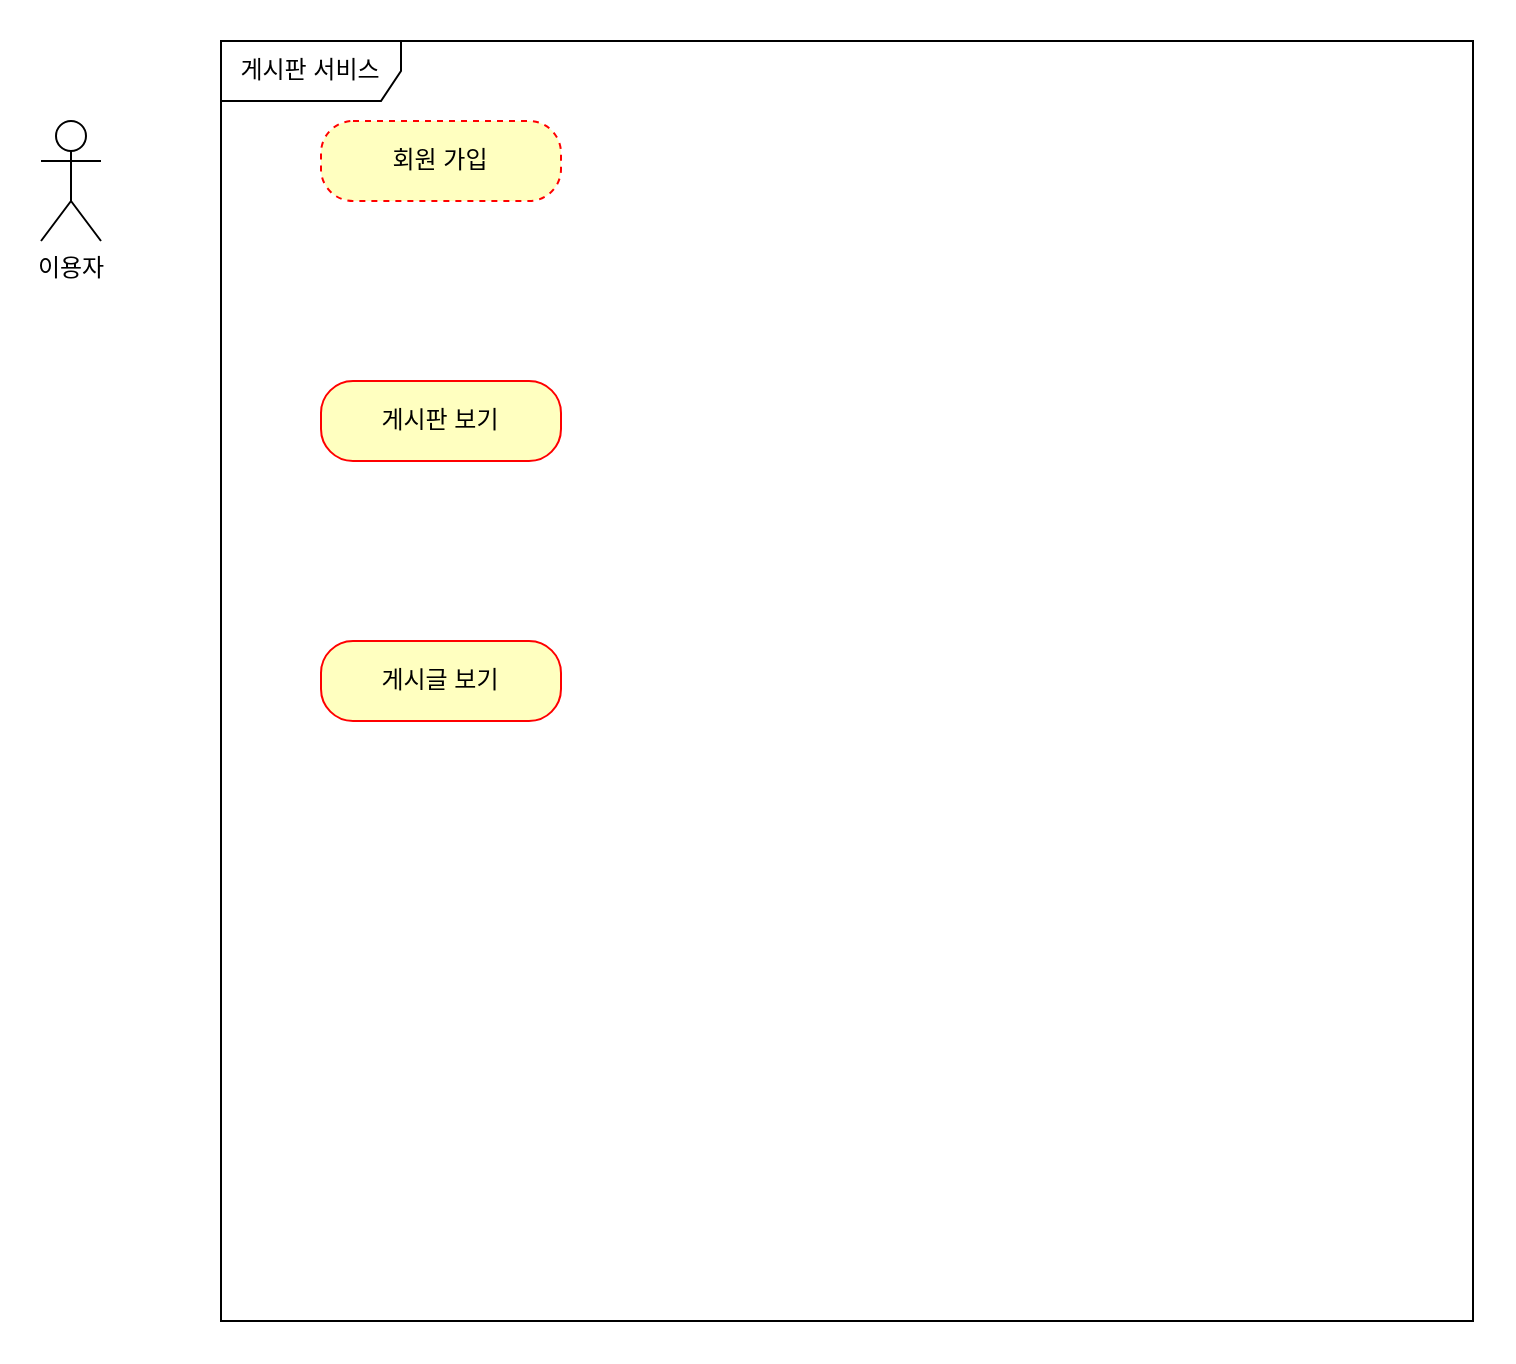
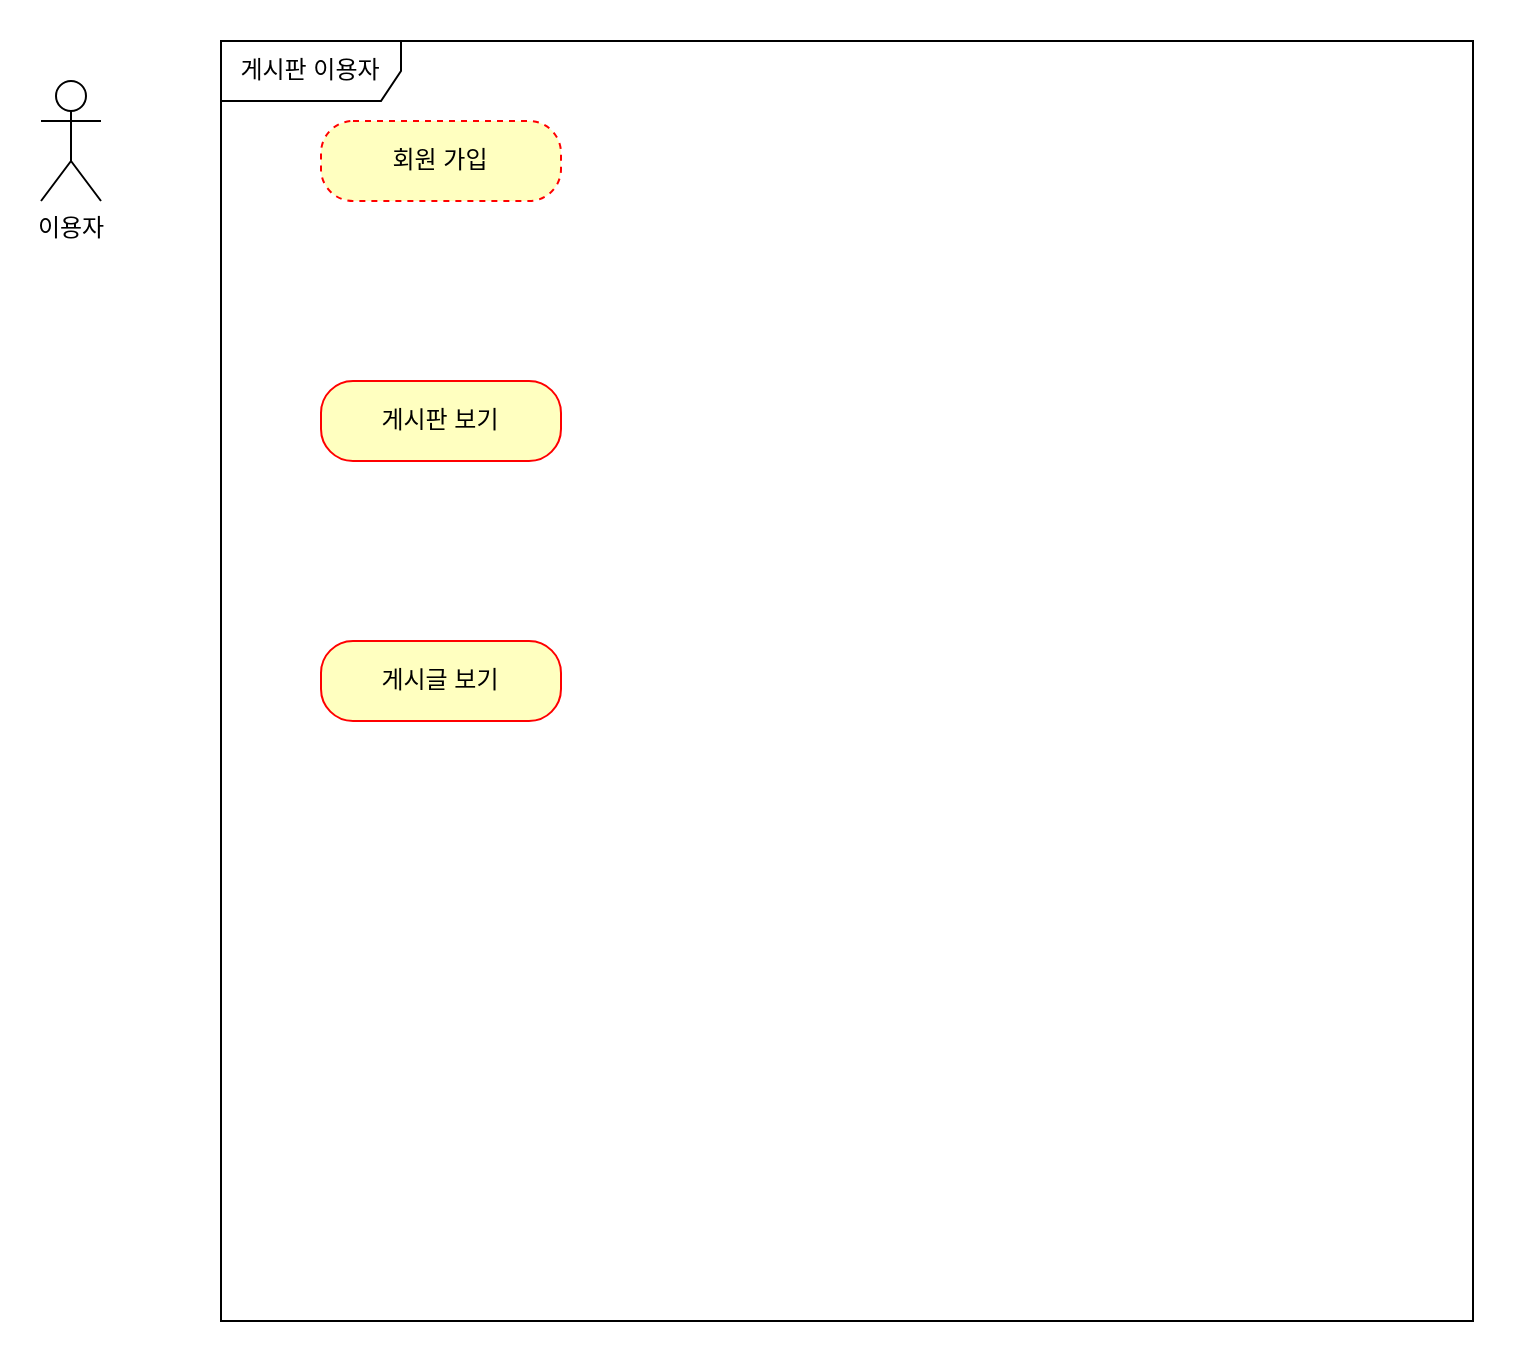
node "게시판 서비스": label "게시판 서비스" -> "게시판 이용자"
node "이용자": moved (71, 181) -> (71, 141)
